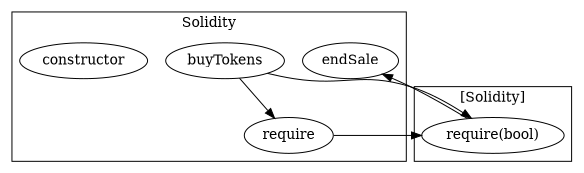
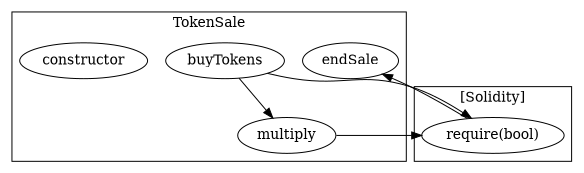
cluster "Solidity": label "Solidity" -> "TokenSale"
node "require": label "require" -> "multiply"
